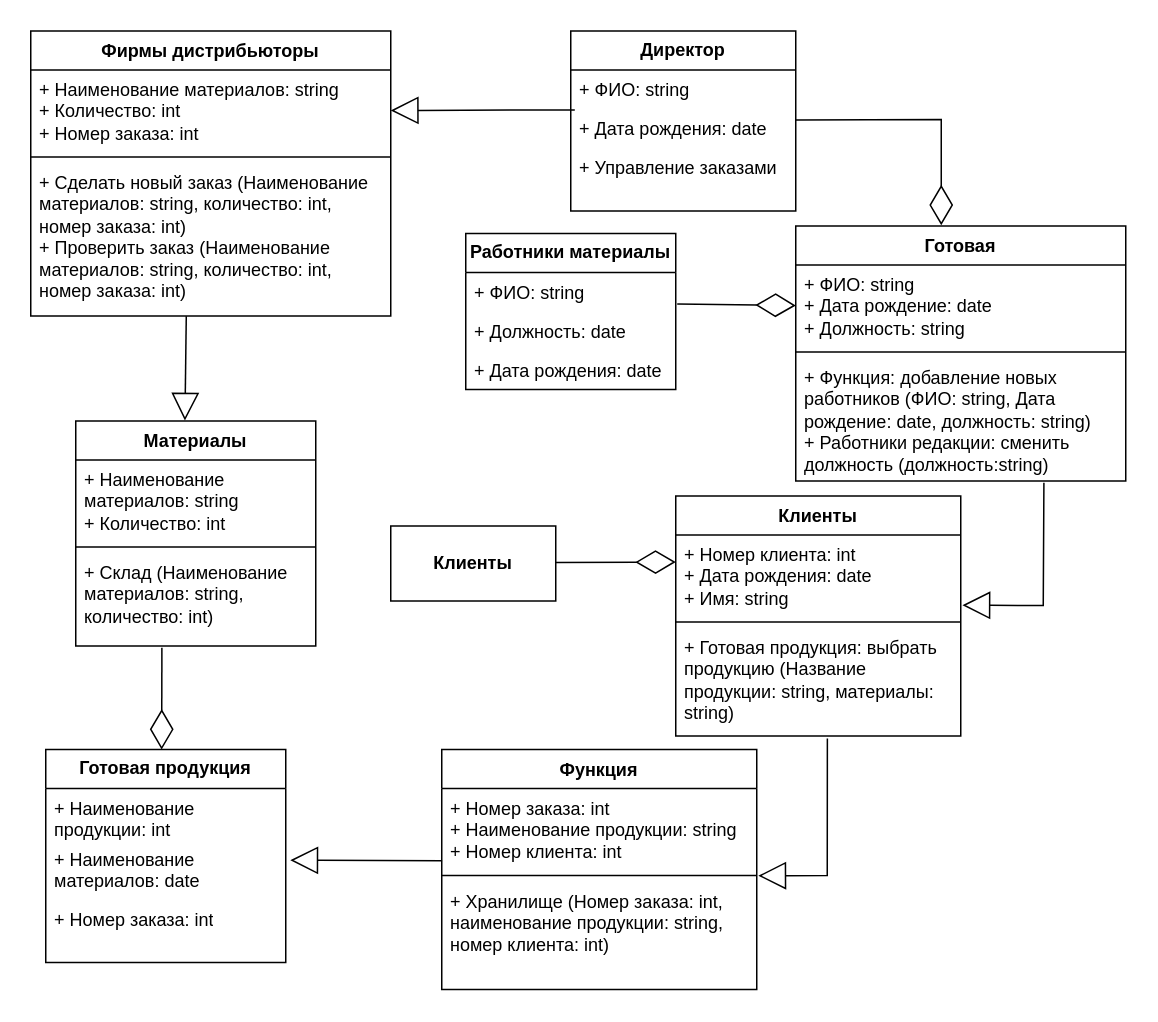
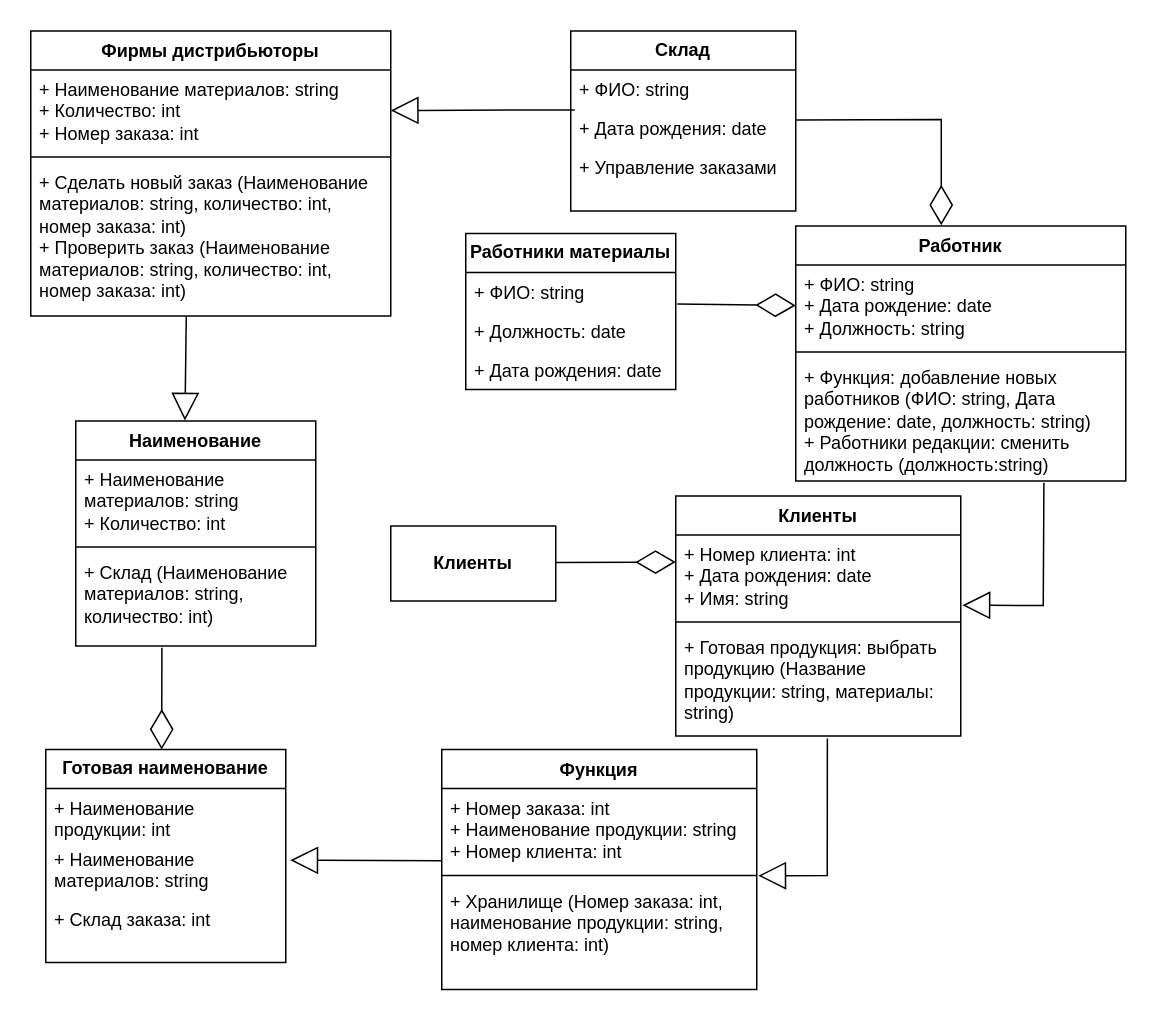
node "Директор": label "Директор" -> "Склад"
node "Готовая": label "Готовая" -> "Работник"
node "Материалы": label "Материалы" -> "Наименование"
node "Готовая продукция": label "Готовая продукция" -> "Готовая наименование"
node "+ Наименование материалов: date": label "+ Наименование материалов: date" -> "+ Наименование материалов: string"
node "+ Номер заказа: int": label "+ Номер заказа: int" -> "+ Склад заказа: int"
